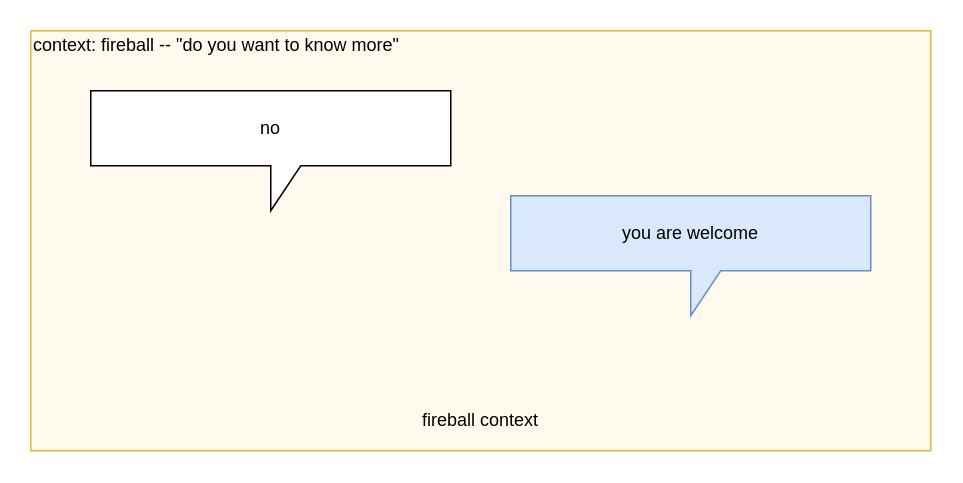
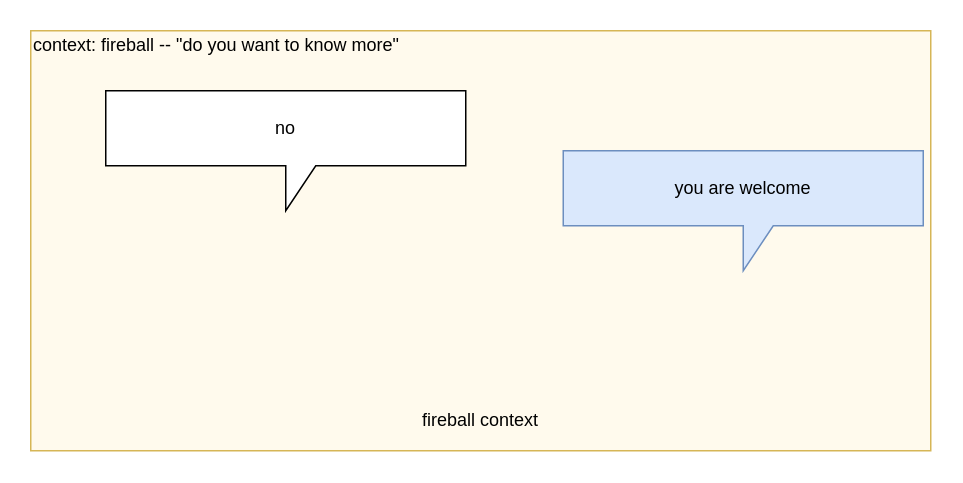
node "no": moved (271, 151) -> (286, 151)
node "you are welcome": moved (691, 256) -> (743, 211)
